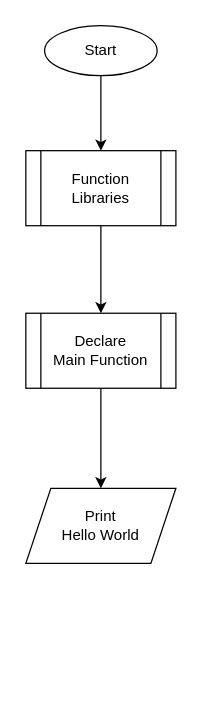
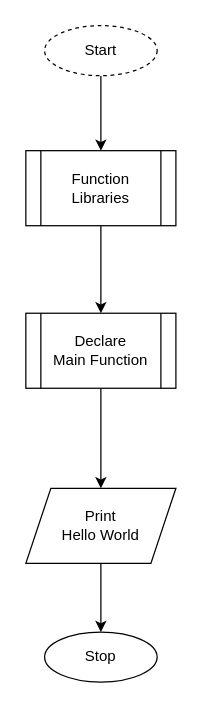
node "Start": style solid -> dashed
edge "Print Hello World" -> "Stop": added
node "Stop": added
